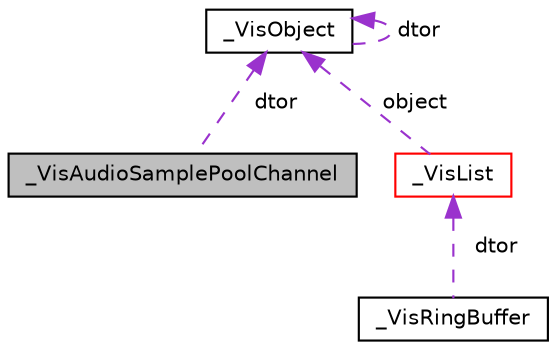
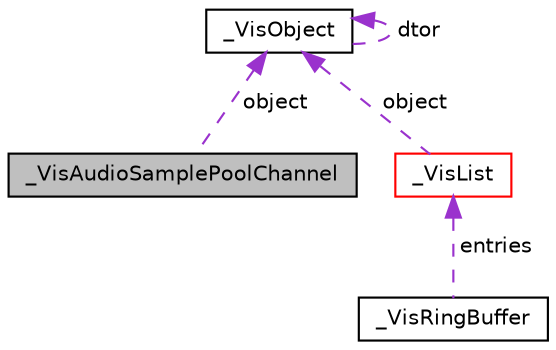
edge "_VisAudioSamplePoolChannel" -> "_VisObject": label " dtor" -> " object"
edge "_VisRingBuffer" -> "_VisList": label " dtor" -> " entries"
